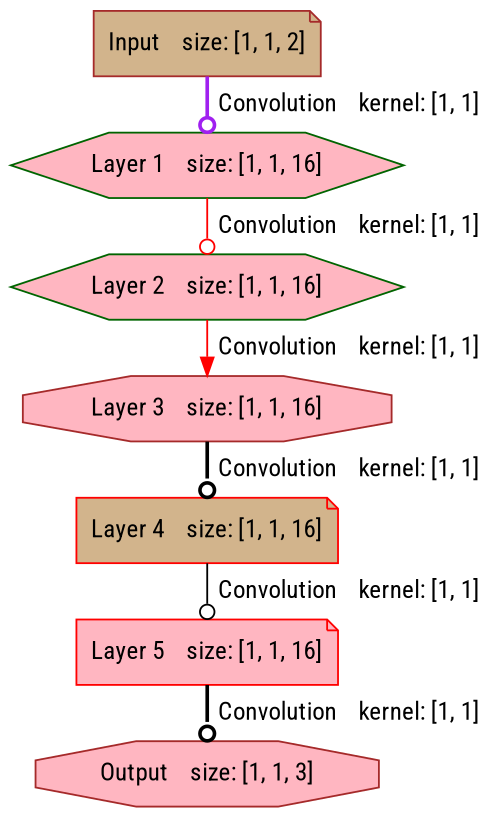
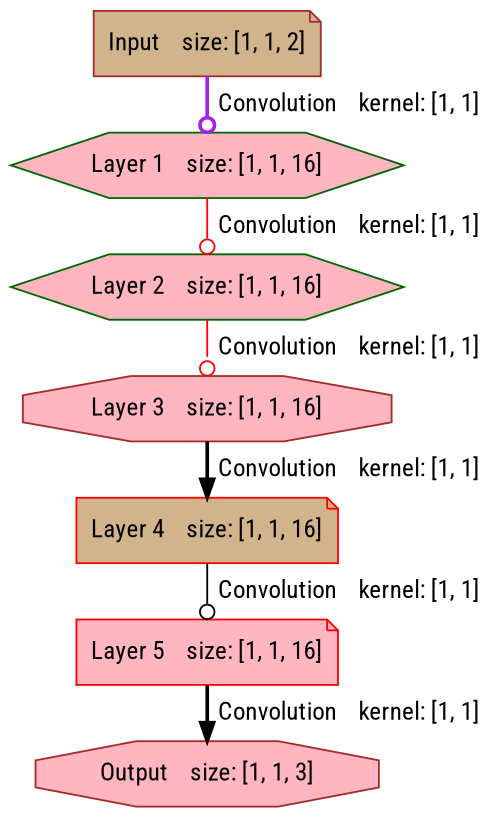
edge "Layer 2    size: [1, 1, 16]" -> "Layer 3    size: [1, 1, 16]": arrowhead normal -> odot
edge "Layer 3    size: [1, 1, 16]" -> "Layer 4    size: [1, 1, 16]": arrowhead odot -> normal
edge "Layer 5    size: [1, 1, 16]" -> "Output    size: [1, 1, 3]": arrowhead odot -> normal
